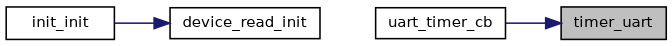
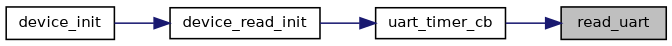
node "init_init": label "init_init" -> "device_init"
edge "device_read_init" -> "uart_timer_cb": added
node "timer_uart": label "timer_uart" -> "read_uart"
